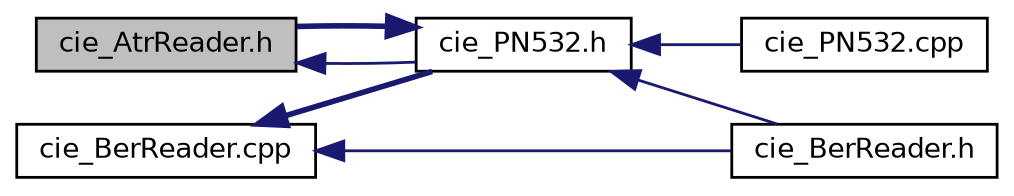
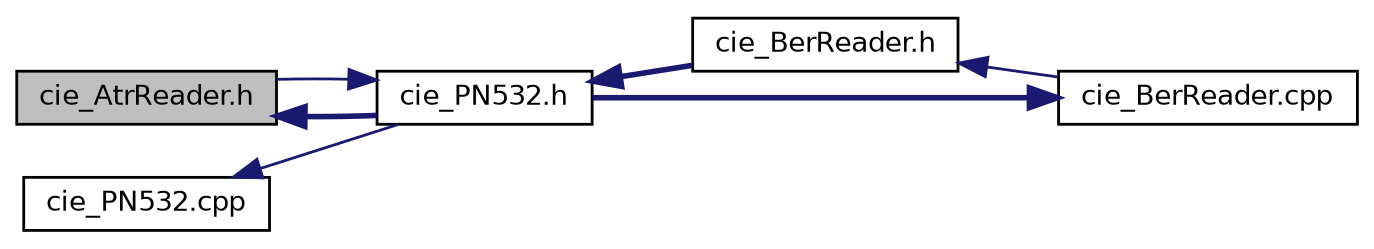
edge "cie_AtrReader.h" -> "cie_PN532.h": style bold -> solid
edge "cie_PN532.cpp" -> "cie_PN532.h": reversed
edge "cie_PN532.h" -> "cie_AtrReader.h": style solid -> bold
edge "cie_BerReader.h" -> "cie_PN532.h": style solid -> bold
edge "cie_BerReader.h" -> "cie_BerReader.cpp": reversed
